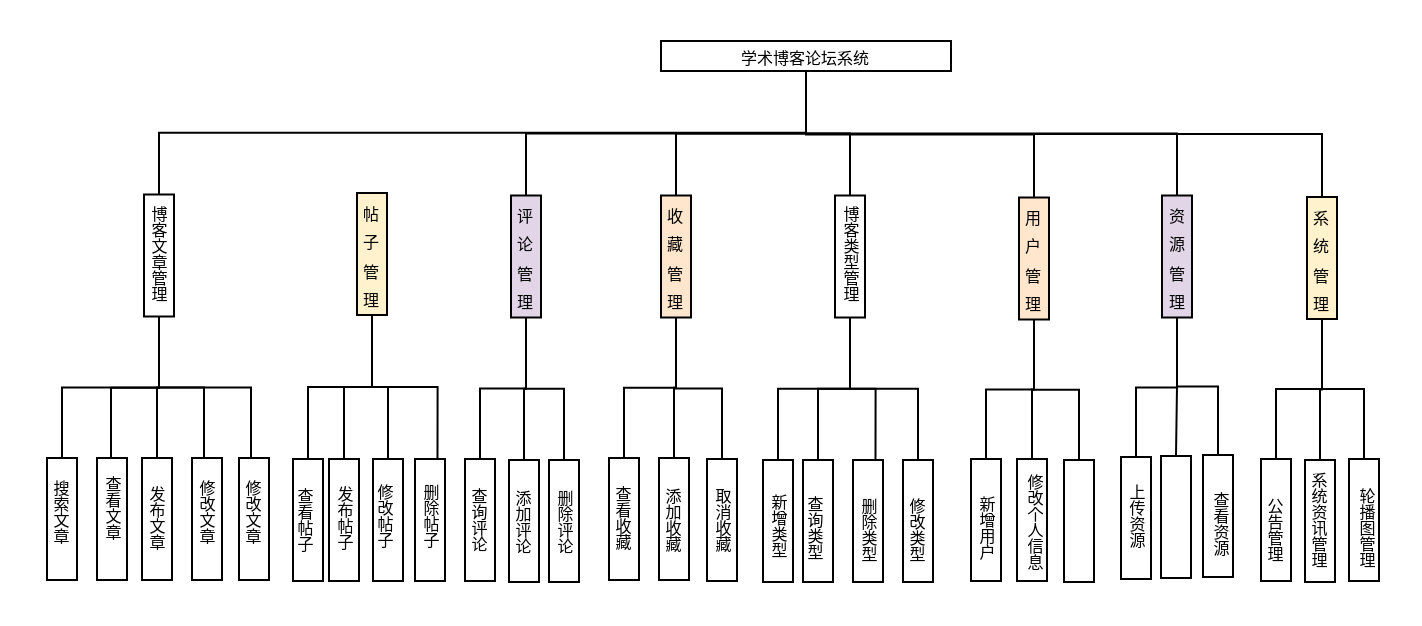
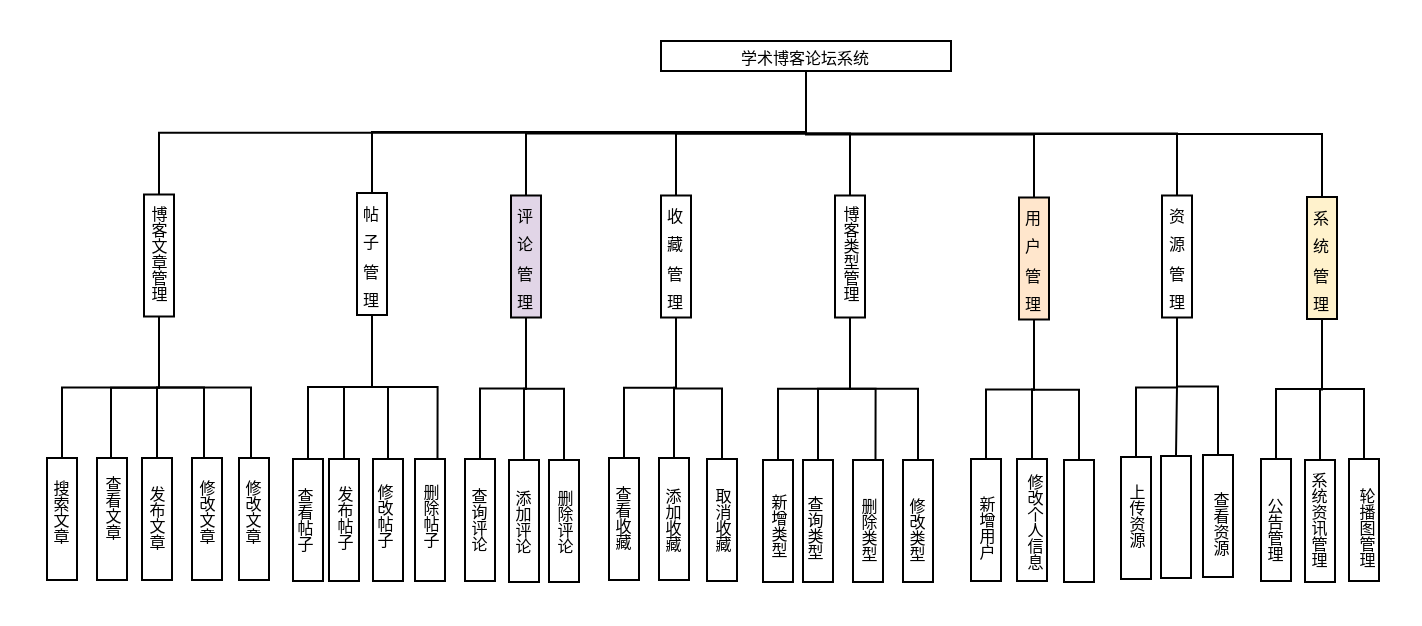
edge "学术博客论坛系统" -- "帖子管理": added
node "帖子管理": fillcolor #fff2cc -> #ffffff
node "收藏管理": fillcolor #ffe6cc -> #ffffff
node "资源管理": fillcolor #e1d5e7 -> #ffffff
